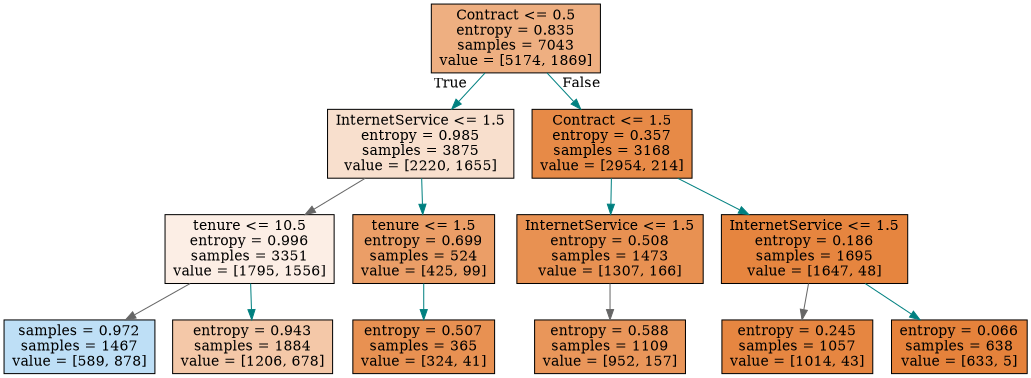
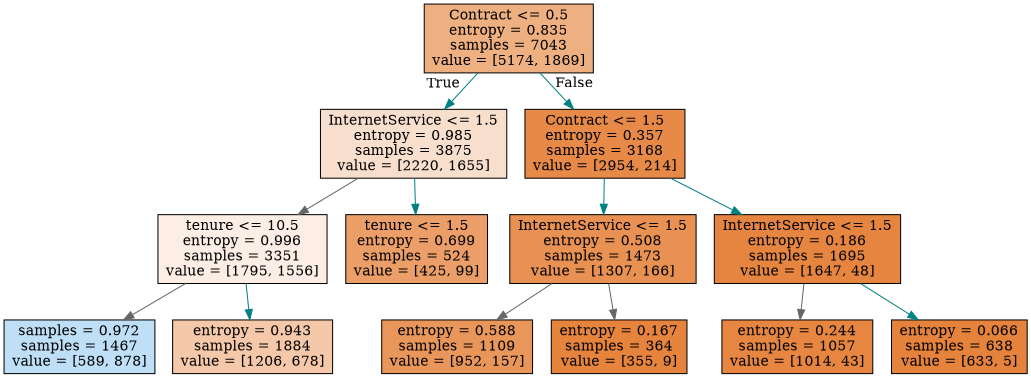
node "entropy = 0.507 samples = 365 value = [324, 41]": removed
node "entropy = 0.167 samples = 364 value = [355, 9]": added
node "entropy = 0.245 samples = 1057 value = [1014, 43]": label "entropy = 0.245 samples = 1057 value = [1014, 43]" -> "entropy = 0.244 samples = 1057 value = [1014, 43]"
